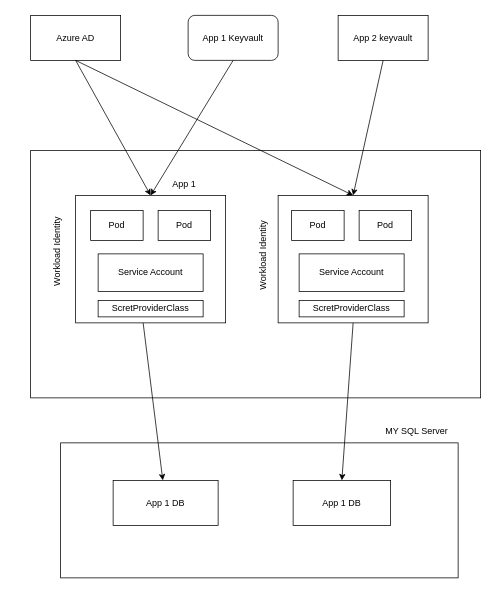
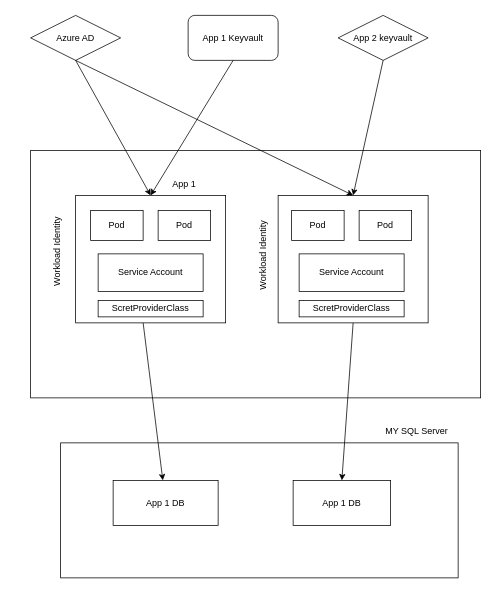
node "Azure AD": shape rectangle -> diamond
node "App 2 keyvault": shape rectangle -> diamond
